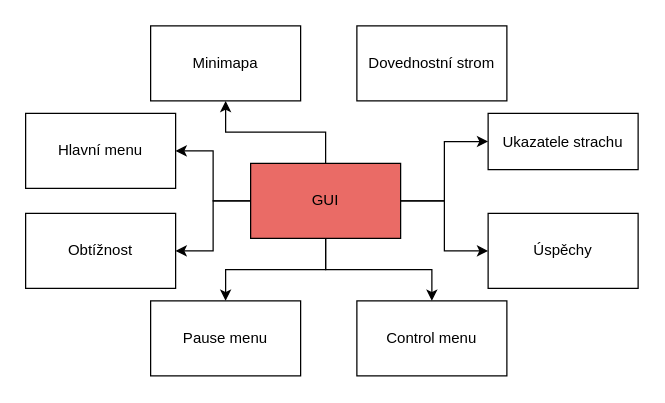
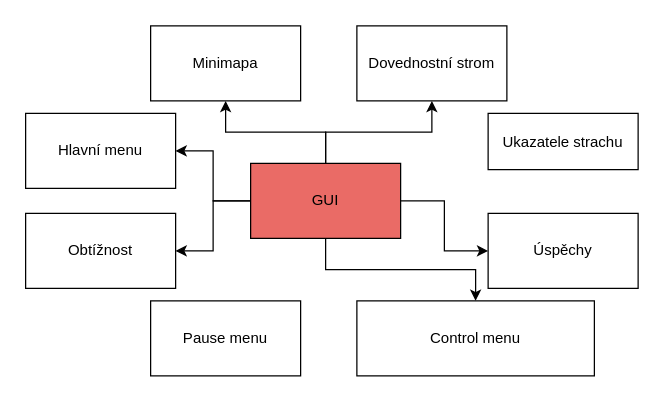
edge "GUI" -> "Ukazatele strachu": removed
edge "GUI" -> "Pause menu": now "GUI" -> "Dovednostní strom"
node "Control menu": size 150x75 -> 238x75
